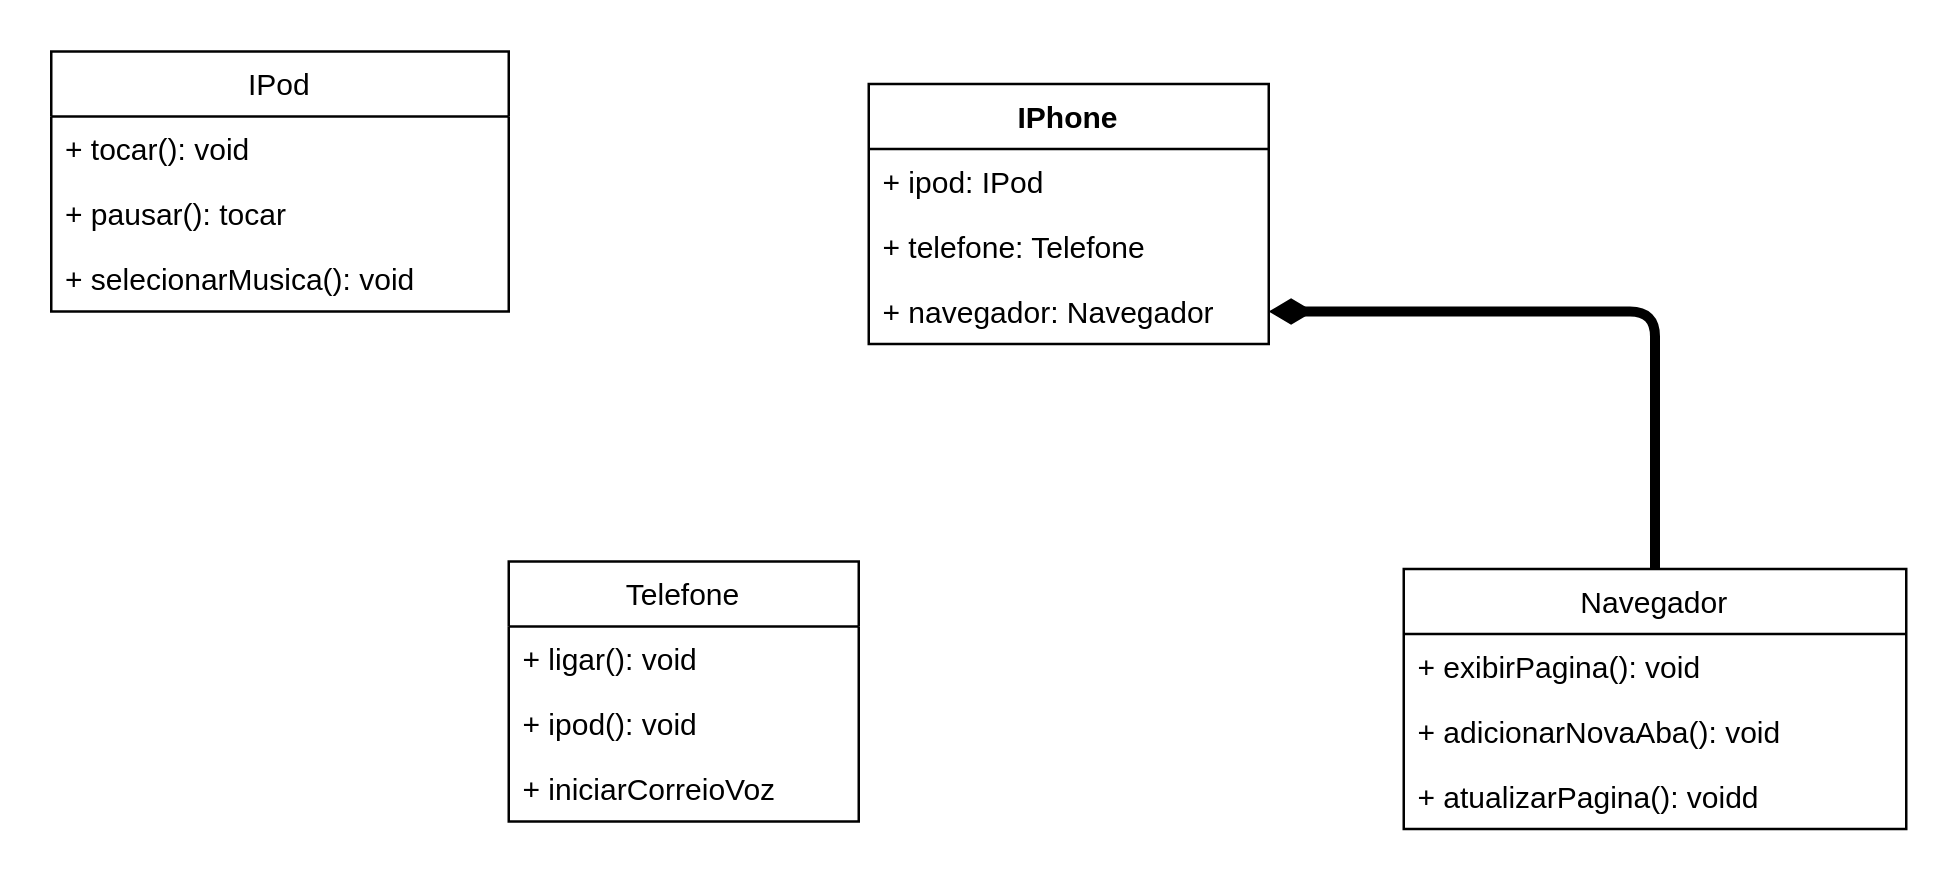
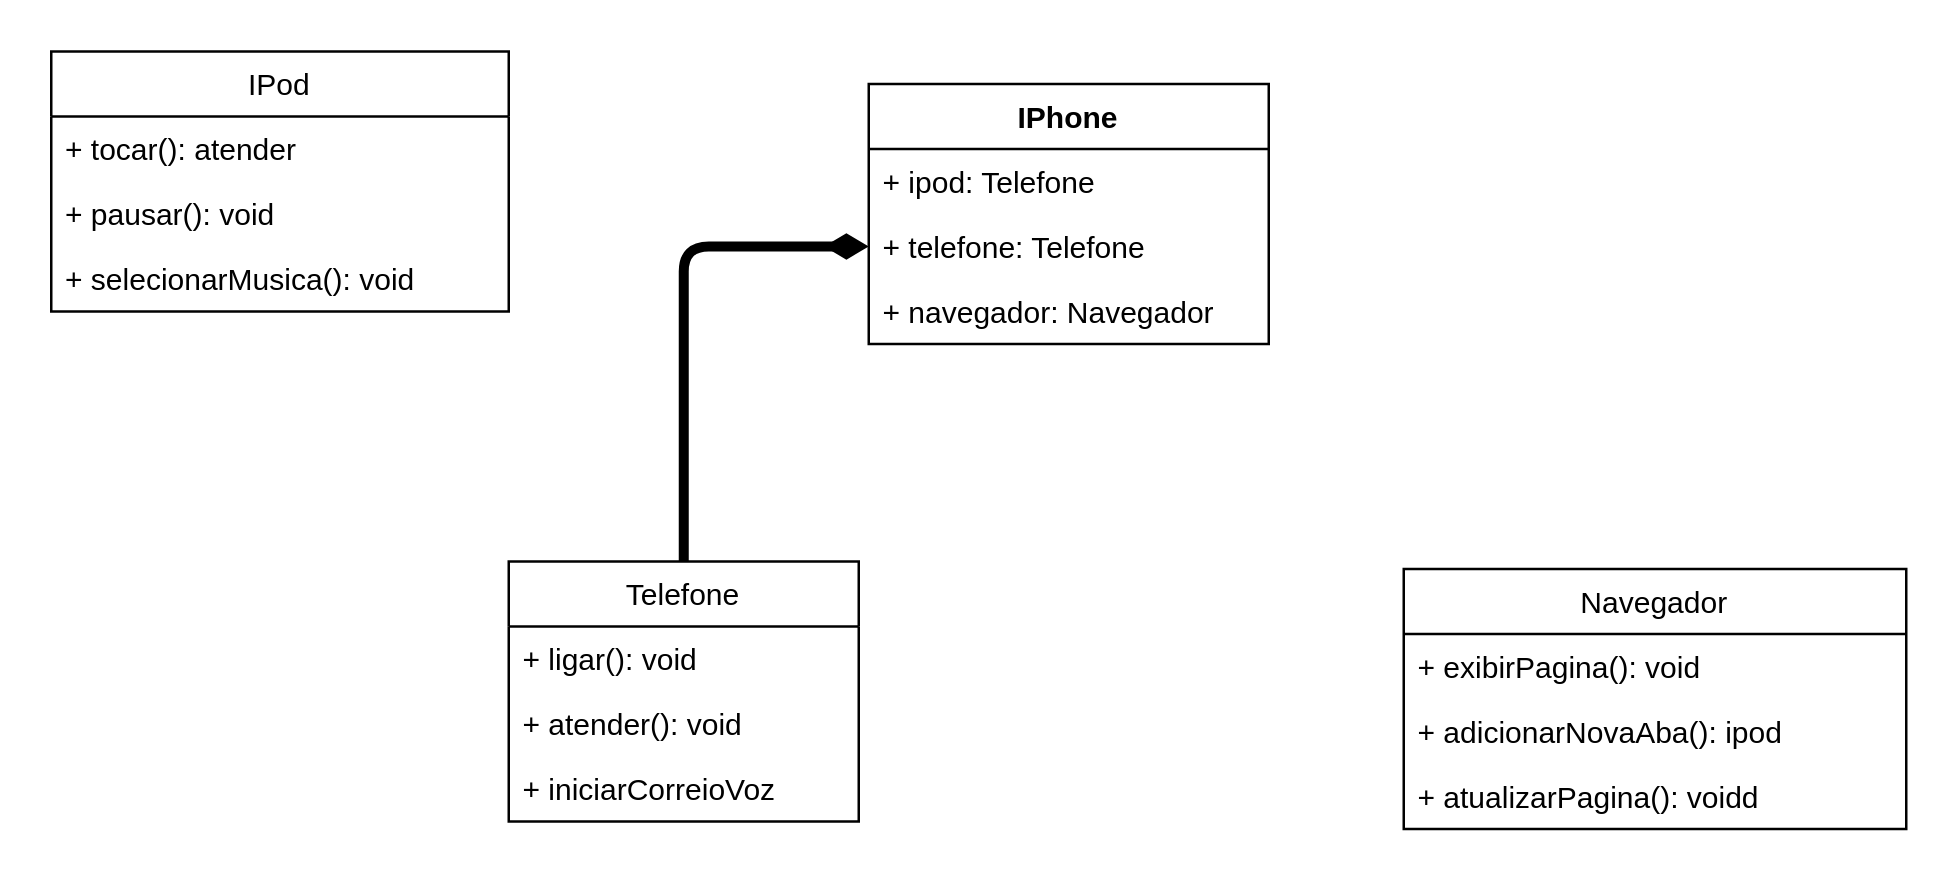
node "+ tocar(): void": label "+ tocar(): void" -> "+ tocar(): atender"
node "+ ipod: IPod": label "+ ipod: IPod" -> "+ ipod: Telefone"
node "+ pausar(): tocar": label "+ pausar(): tocar" -> "+ pausar(): void"
edge "Navegador" -> "+ navegador: Navegador": removed
edge "Telefone" -> "+ telefone: Telefone": added
node "+ ipod(): void": label "+ ipod(): void" -> "+ atender(): void"
node "+ adicionarNovaAba(): void": label "+ adicionarNovaAba(): void" -> "+ adicionarNovaAba(): ipod"
